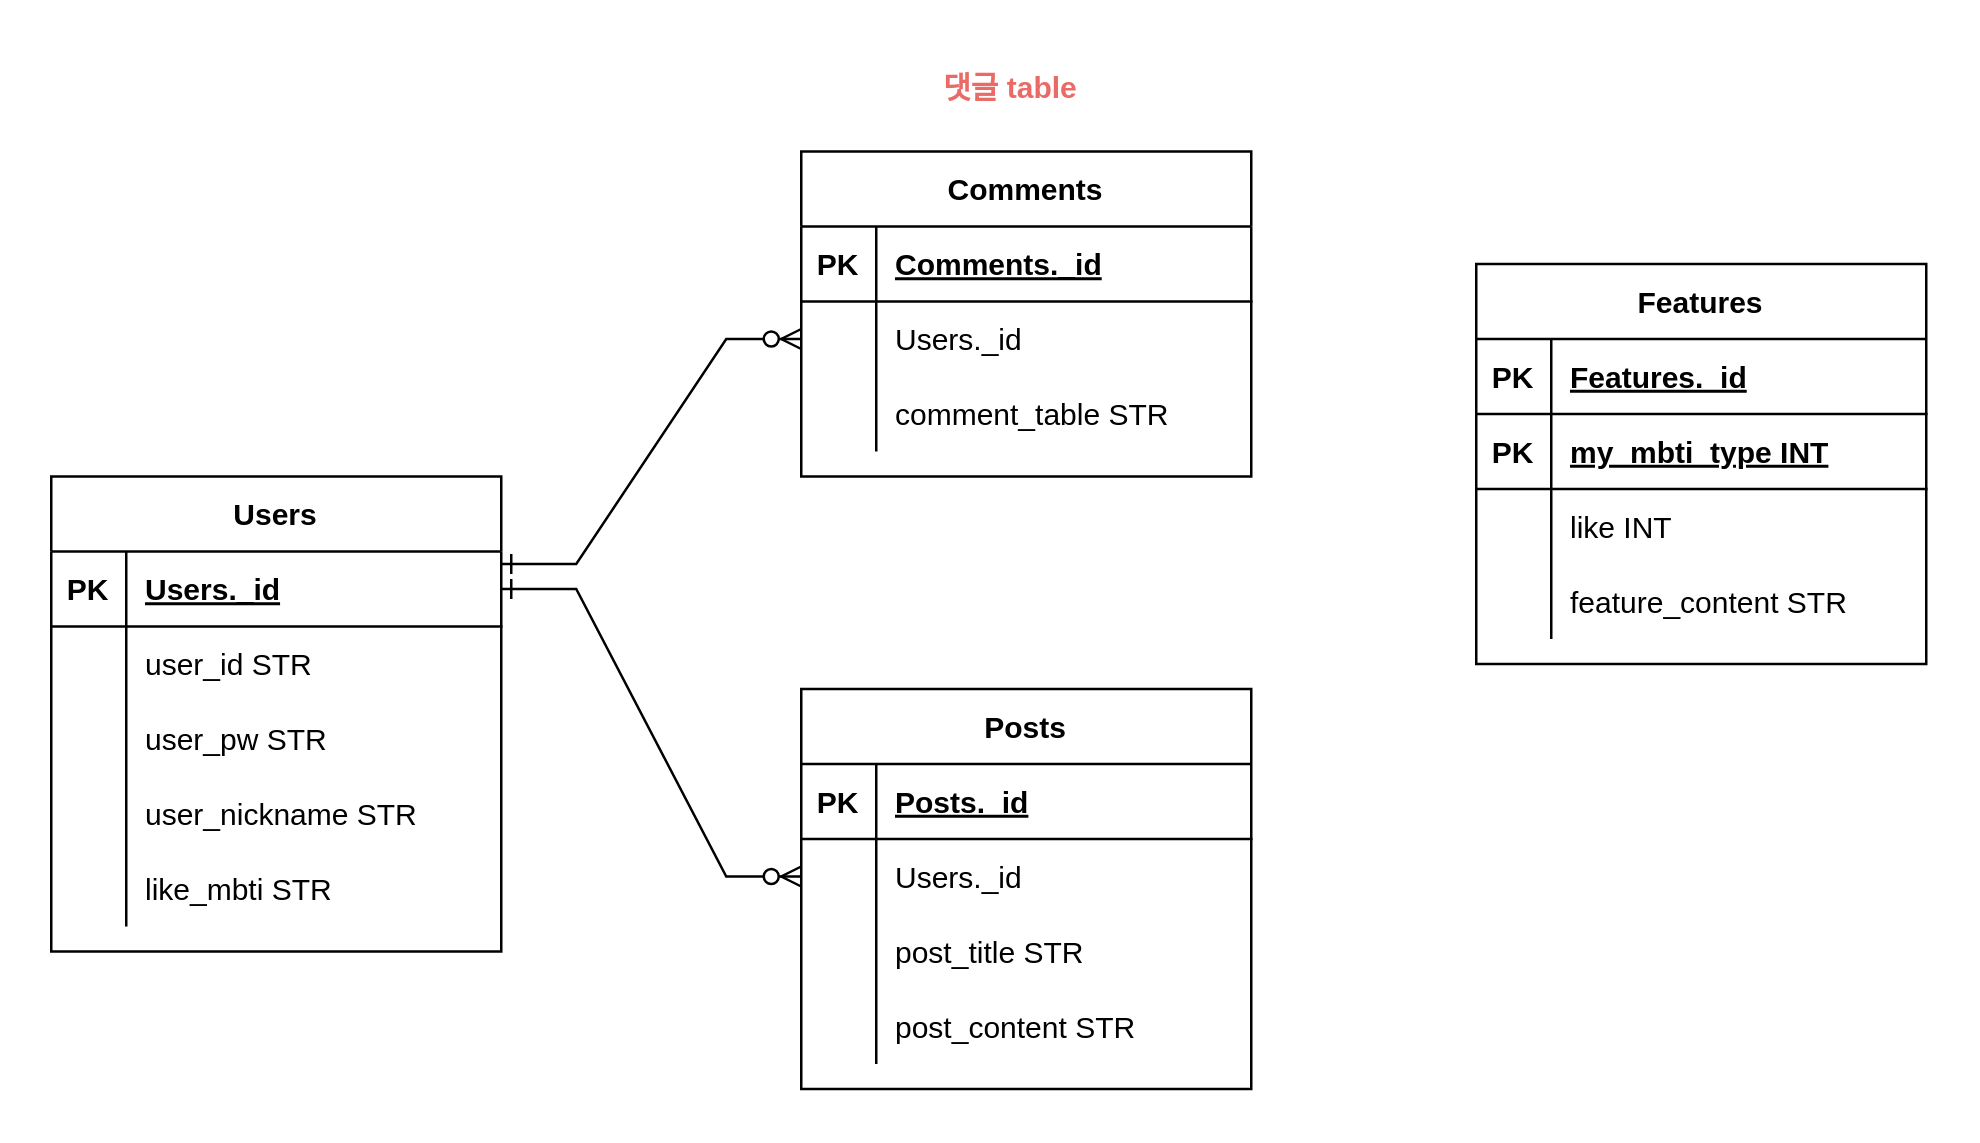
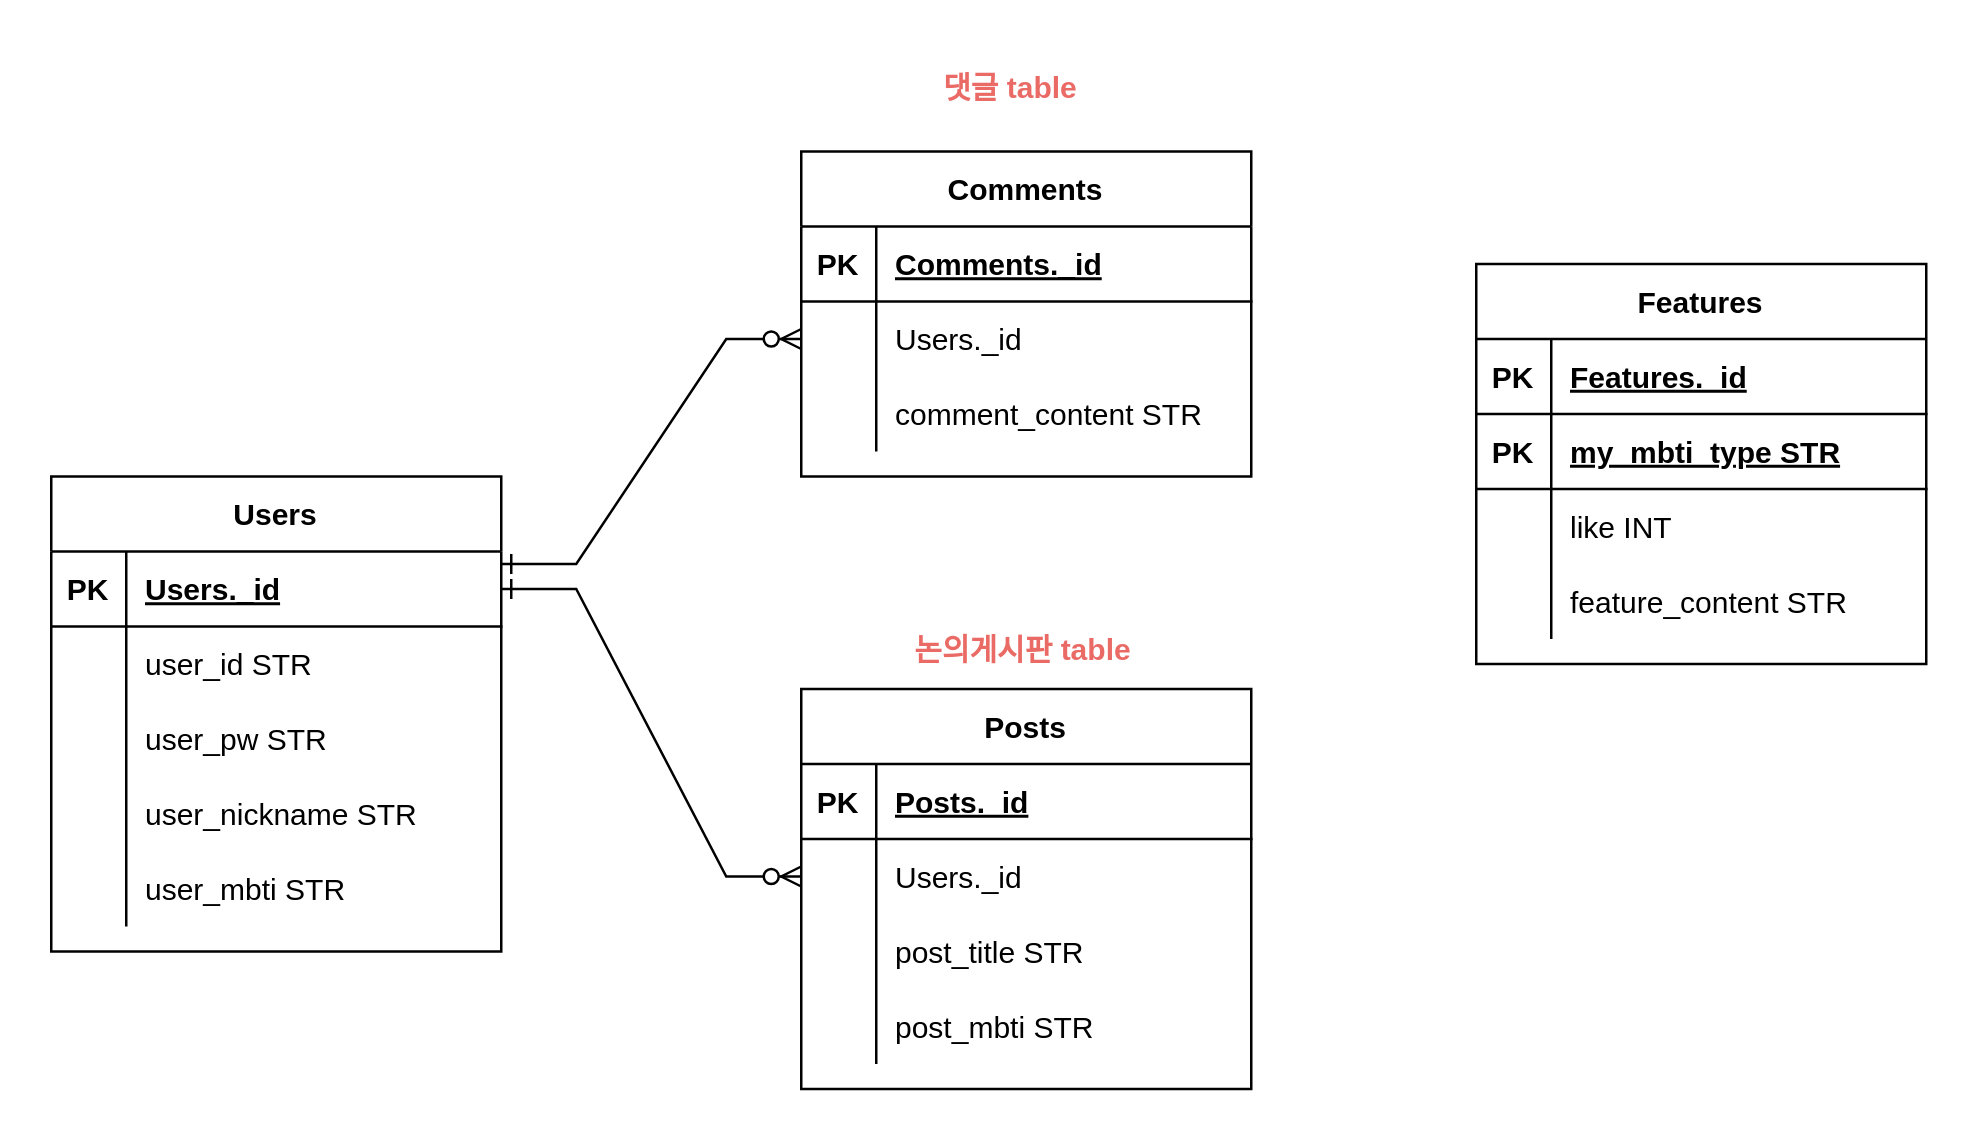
node "comment_table STR": label "comment_table STR" -> "comment_content STR"
node "my_mbti_type INT": label "my_mbti_type INT" -> "my_mbti_type STR"
node "논의게시판 table": added
node "like_mbti STR": label "like_mbti STR" -> "user_mbti STR"
node "post_content STR": label "post_content STR" -> "post_mbti STR"
